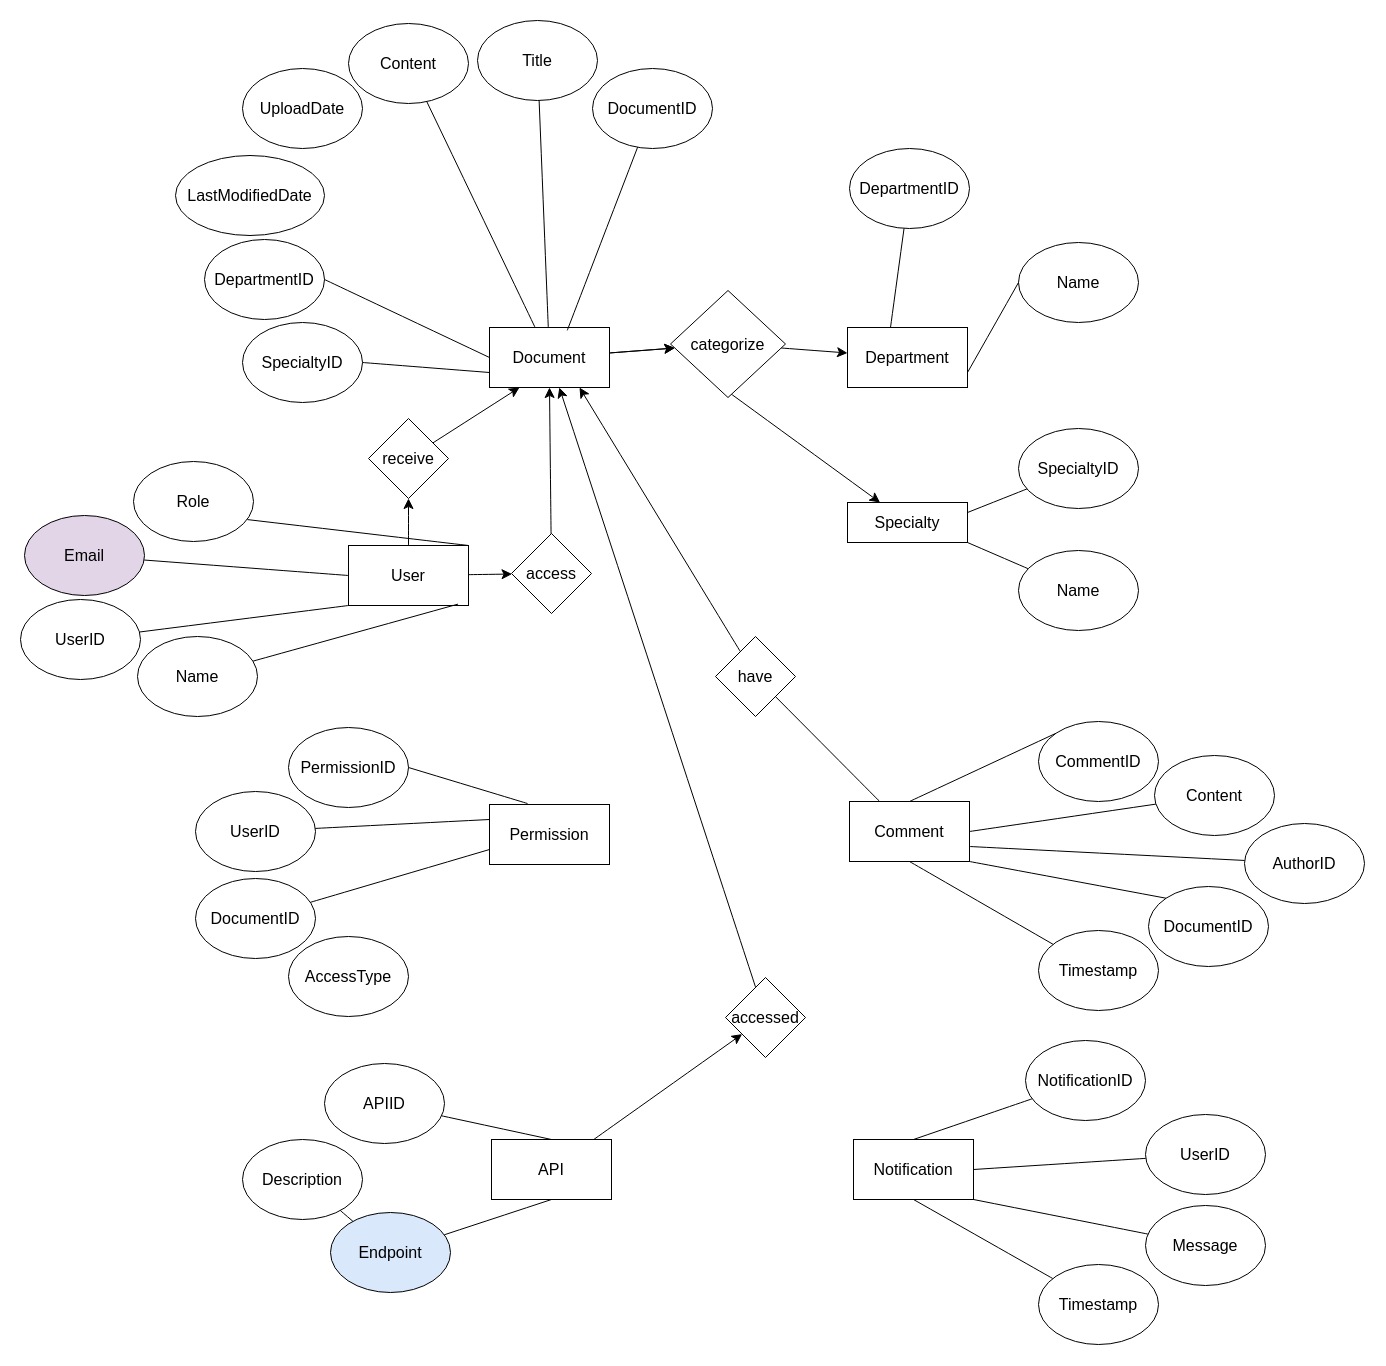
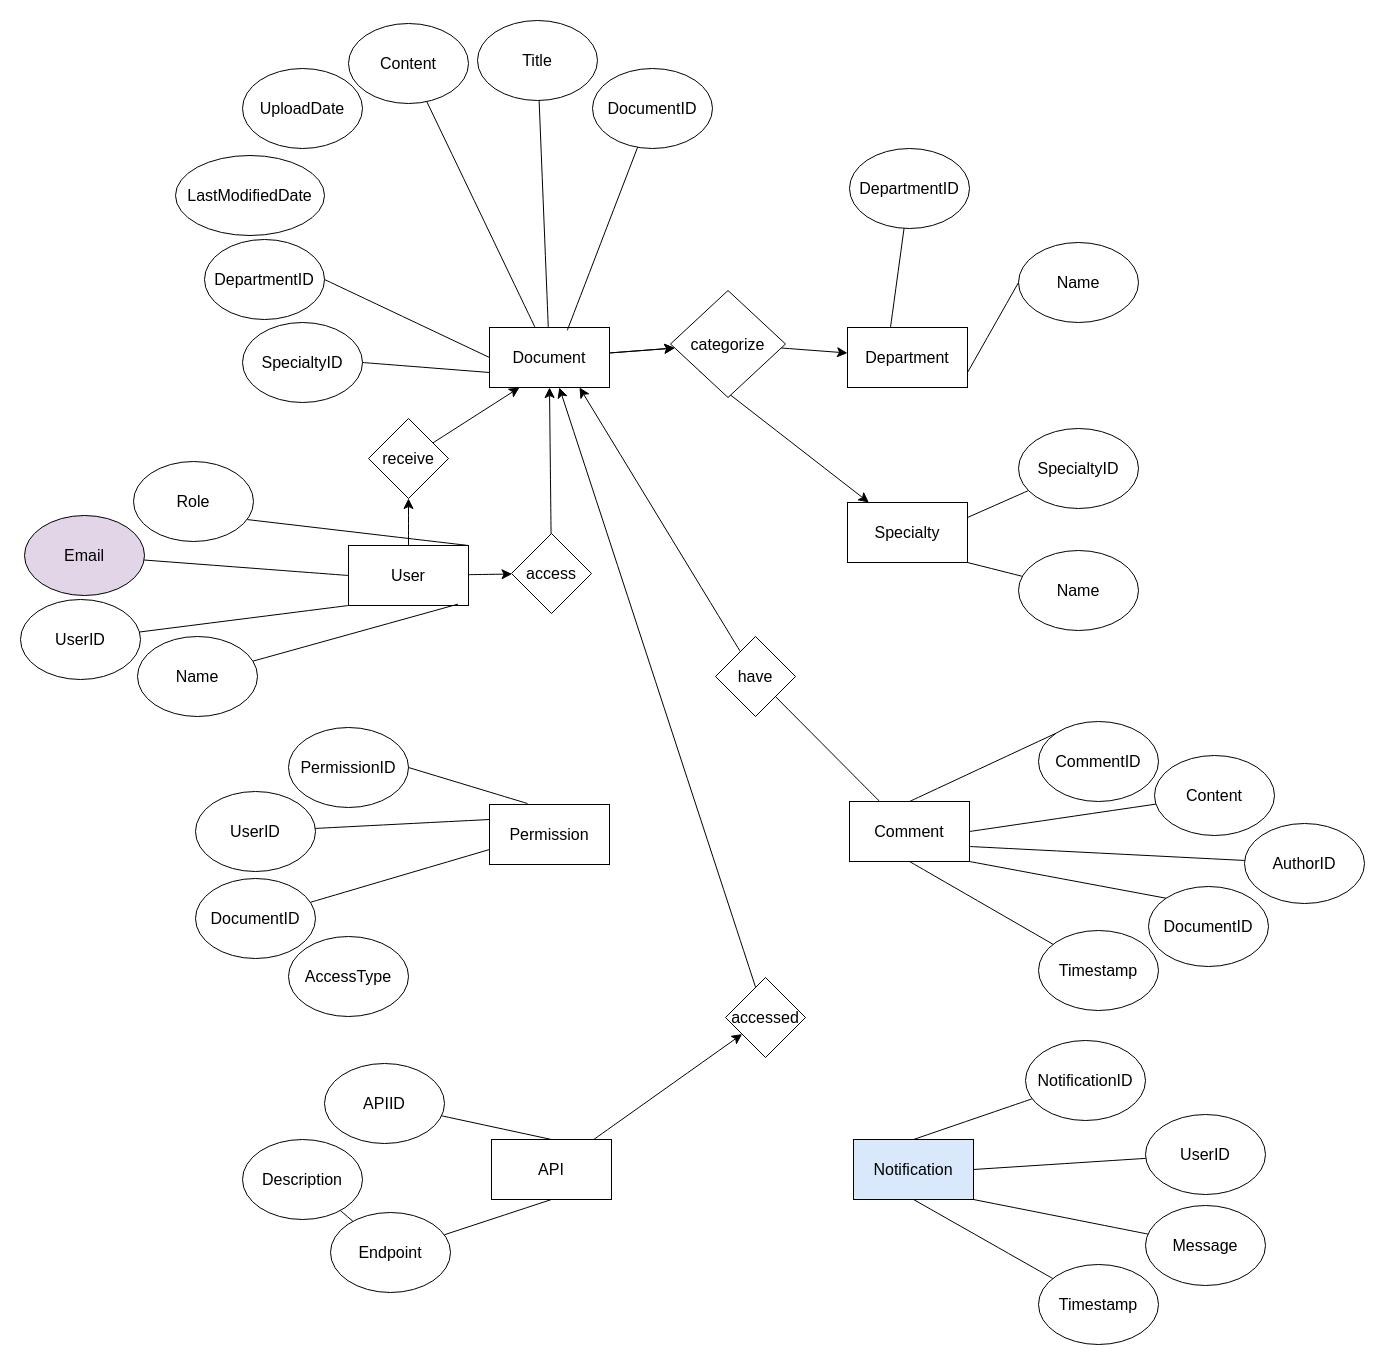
node "Specialty": size 120x40 -> 120x60
node "Notification": fillcolor #ffffff -> #dae8fc
node "Endpoint": fillcolor #dae8fc -> #ffffff
